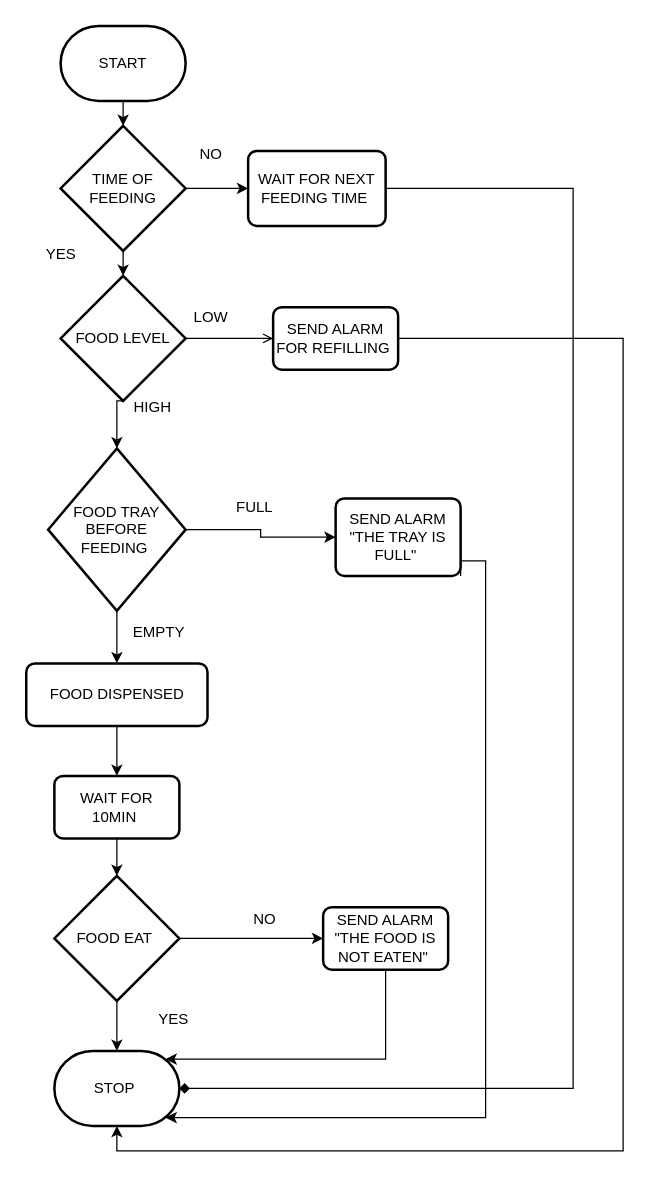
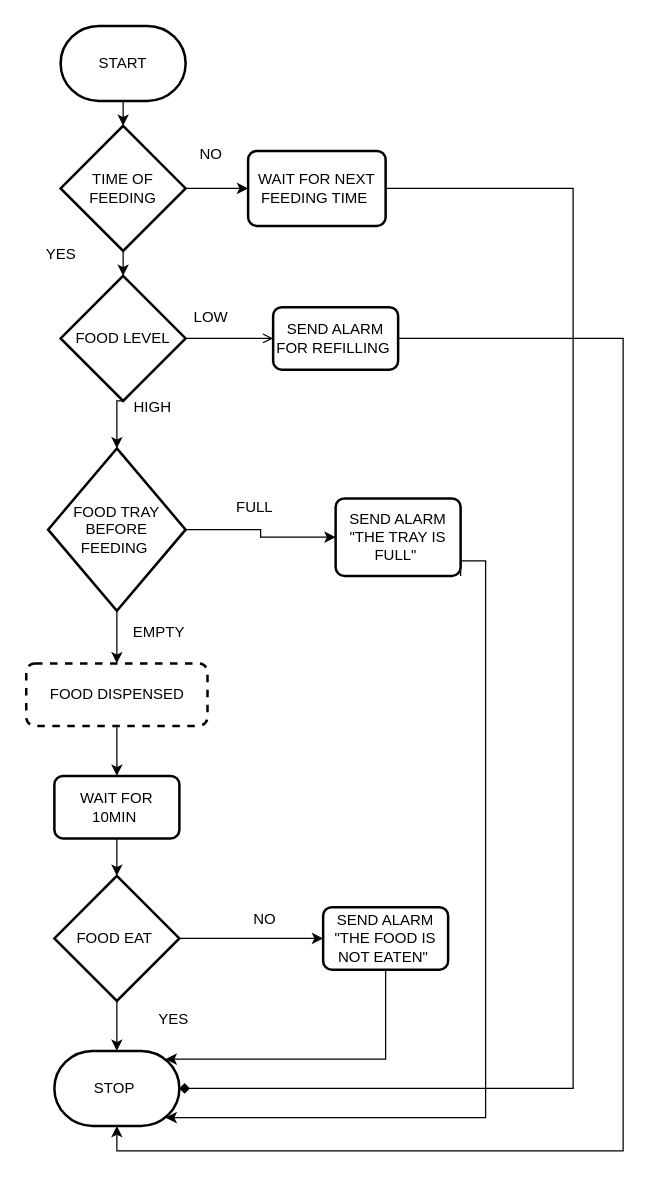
node "FOOD DISPENSED": style solid -> dashed
